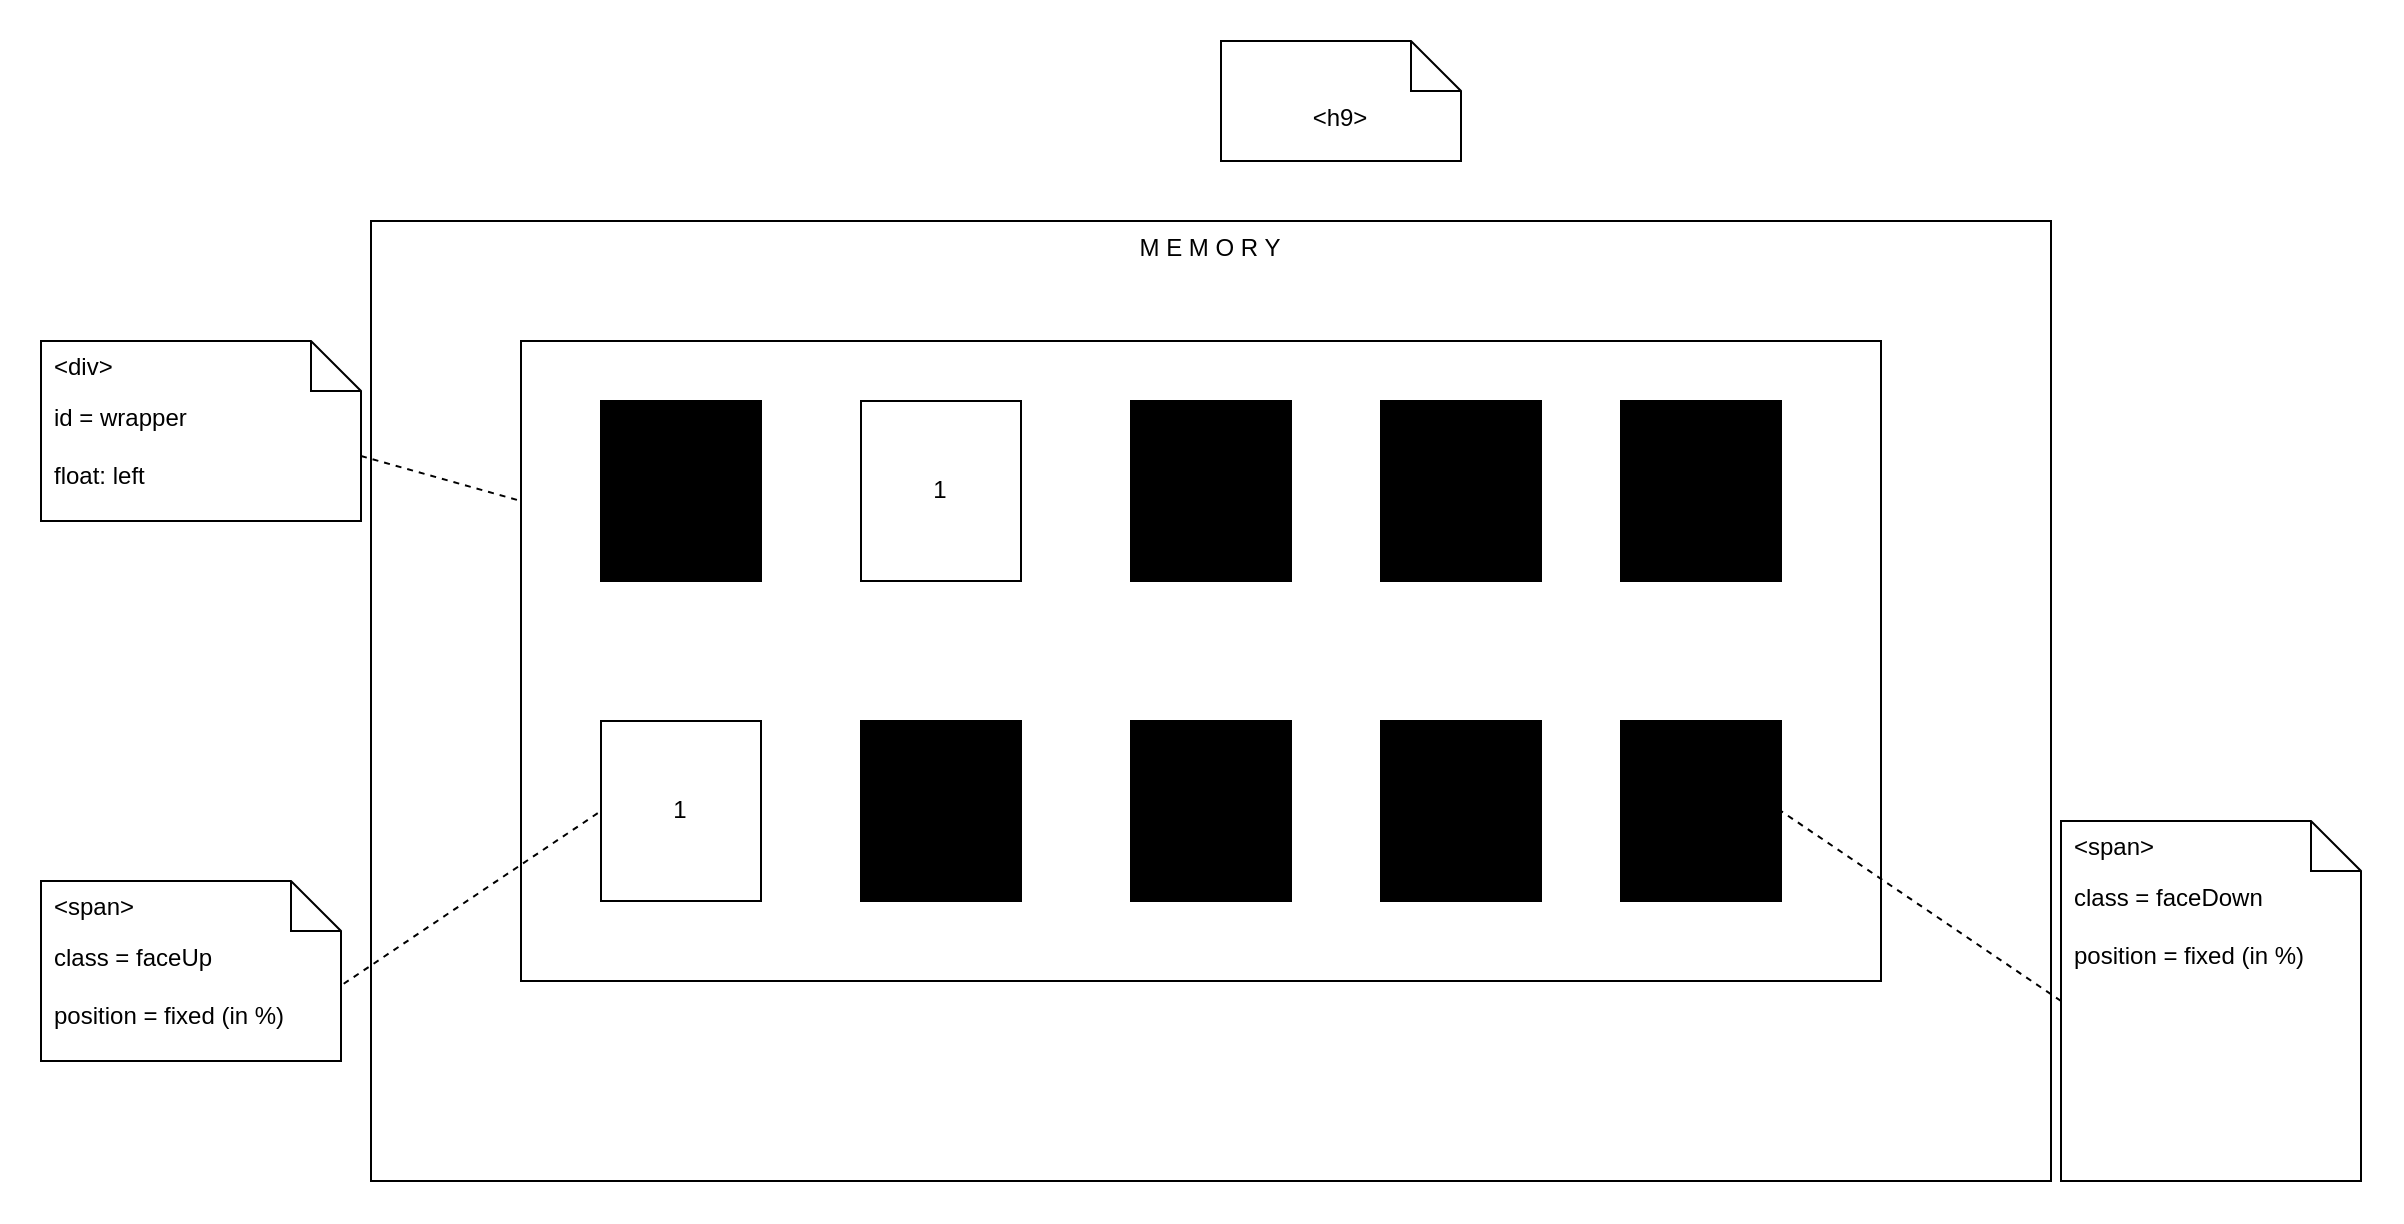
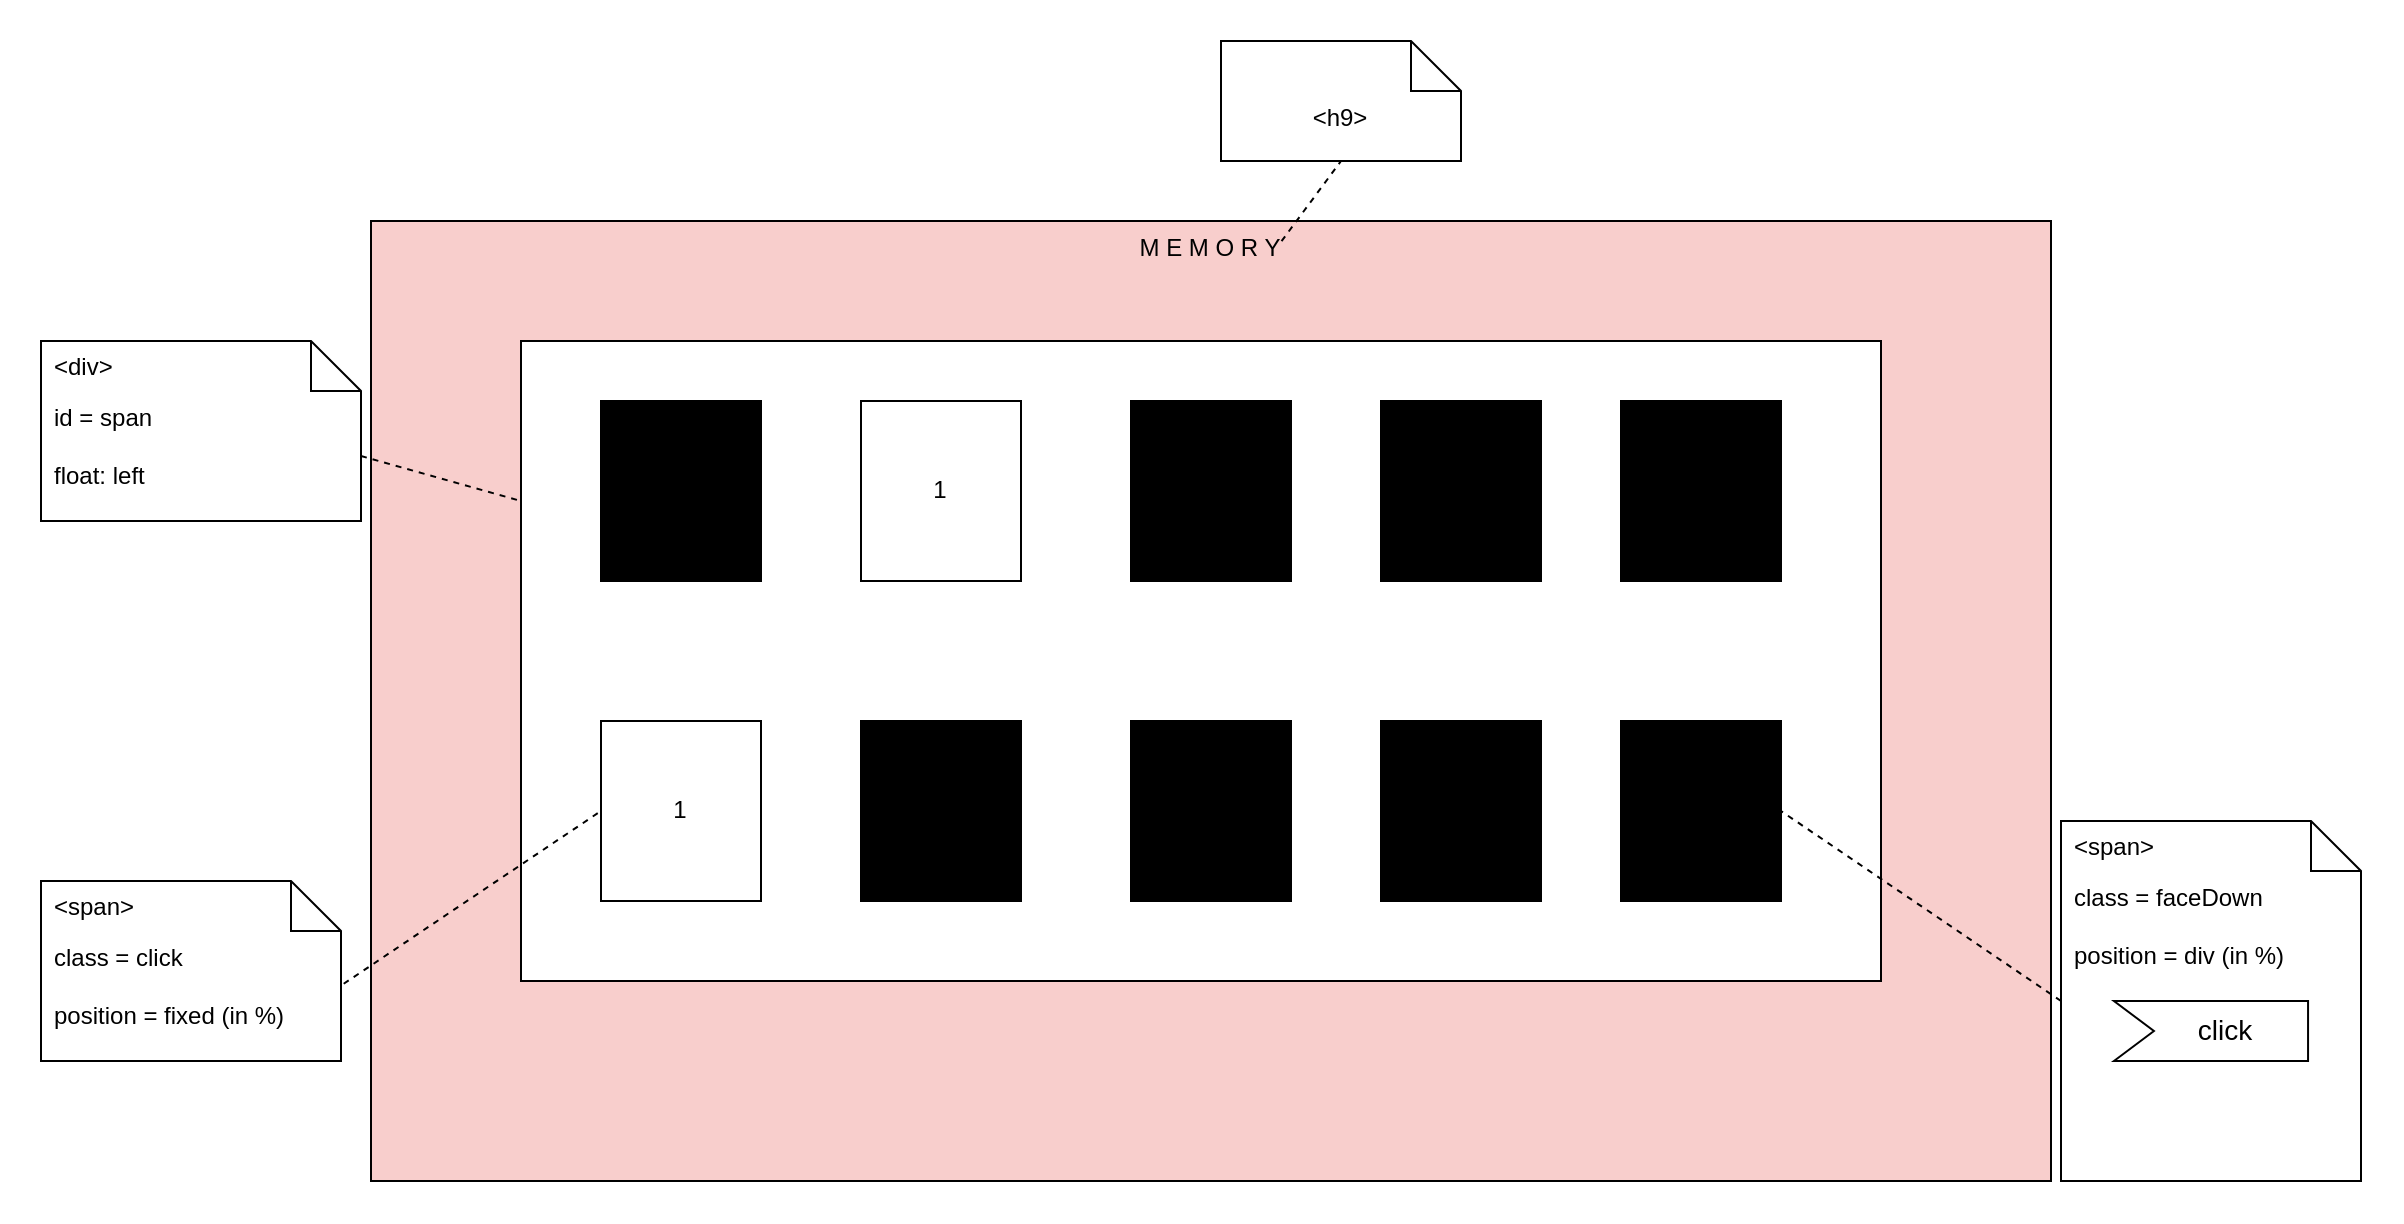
edge "<h9>" -- "M E M O R Y": added
node "M E M O R Y": fillcolor #ffffff -> #f8cecc
node "id = wrapper float: left": label "id = wrapper float: left" -> "id = span float: left"
node "class = faceDown position = fixed (in %)": label "class = faceDown position = fixed (in %)" -> "class = faceDown position = div (in %)"
node "class = faceUp position = fixed (in %)": label "class = faceUp position = fixed (in %)" -> "class = click position = fixed (in %)"
node "click": added
